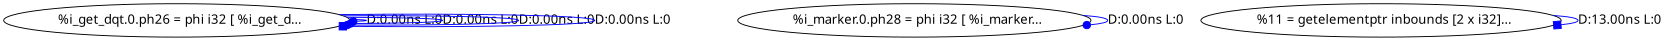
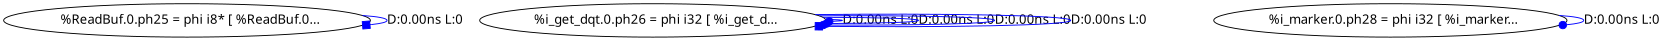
node "%ReadBuf.0.ph25 = phi i8* [ %ReadBuf.0...": added
node "%11 = getelementptr inbounds [2 x i32]...": removed
